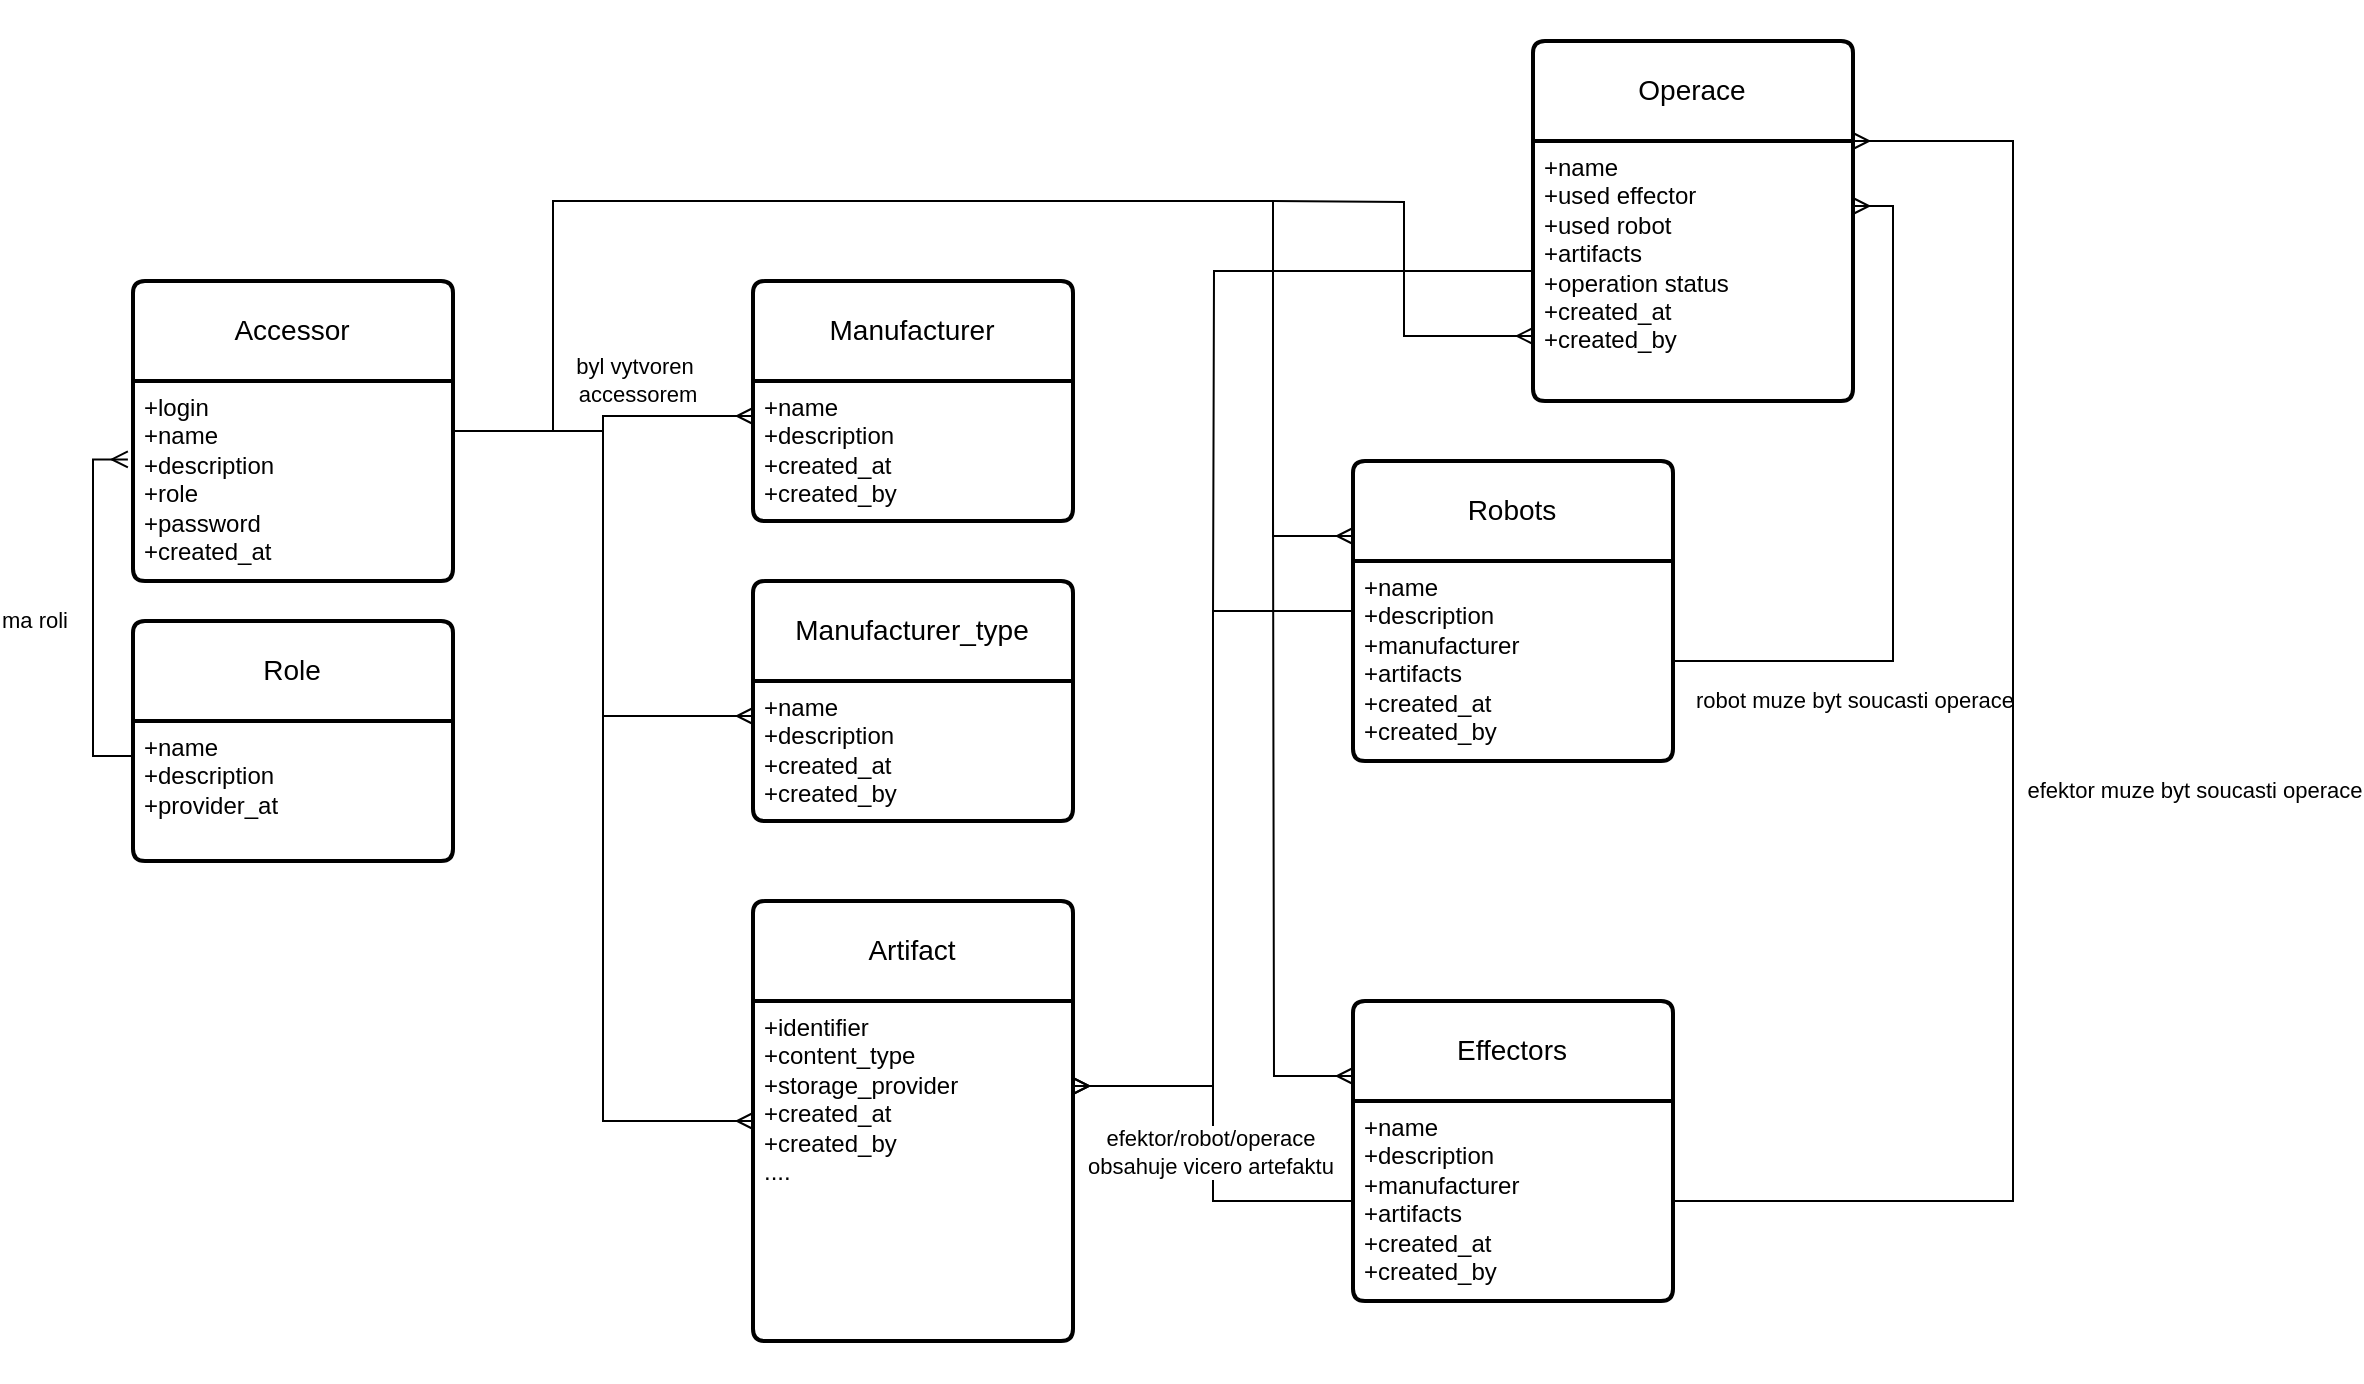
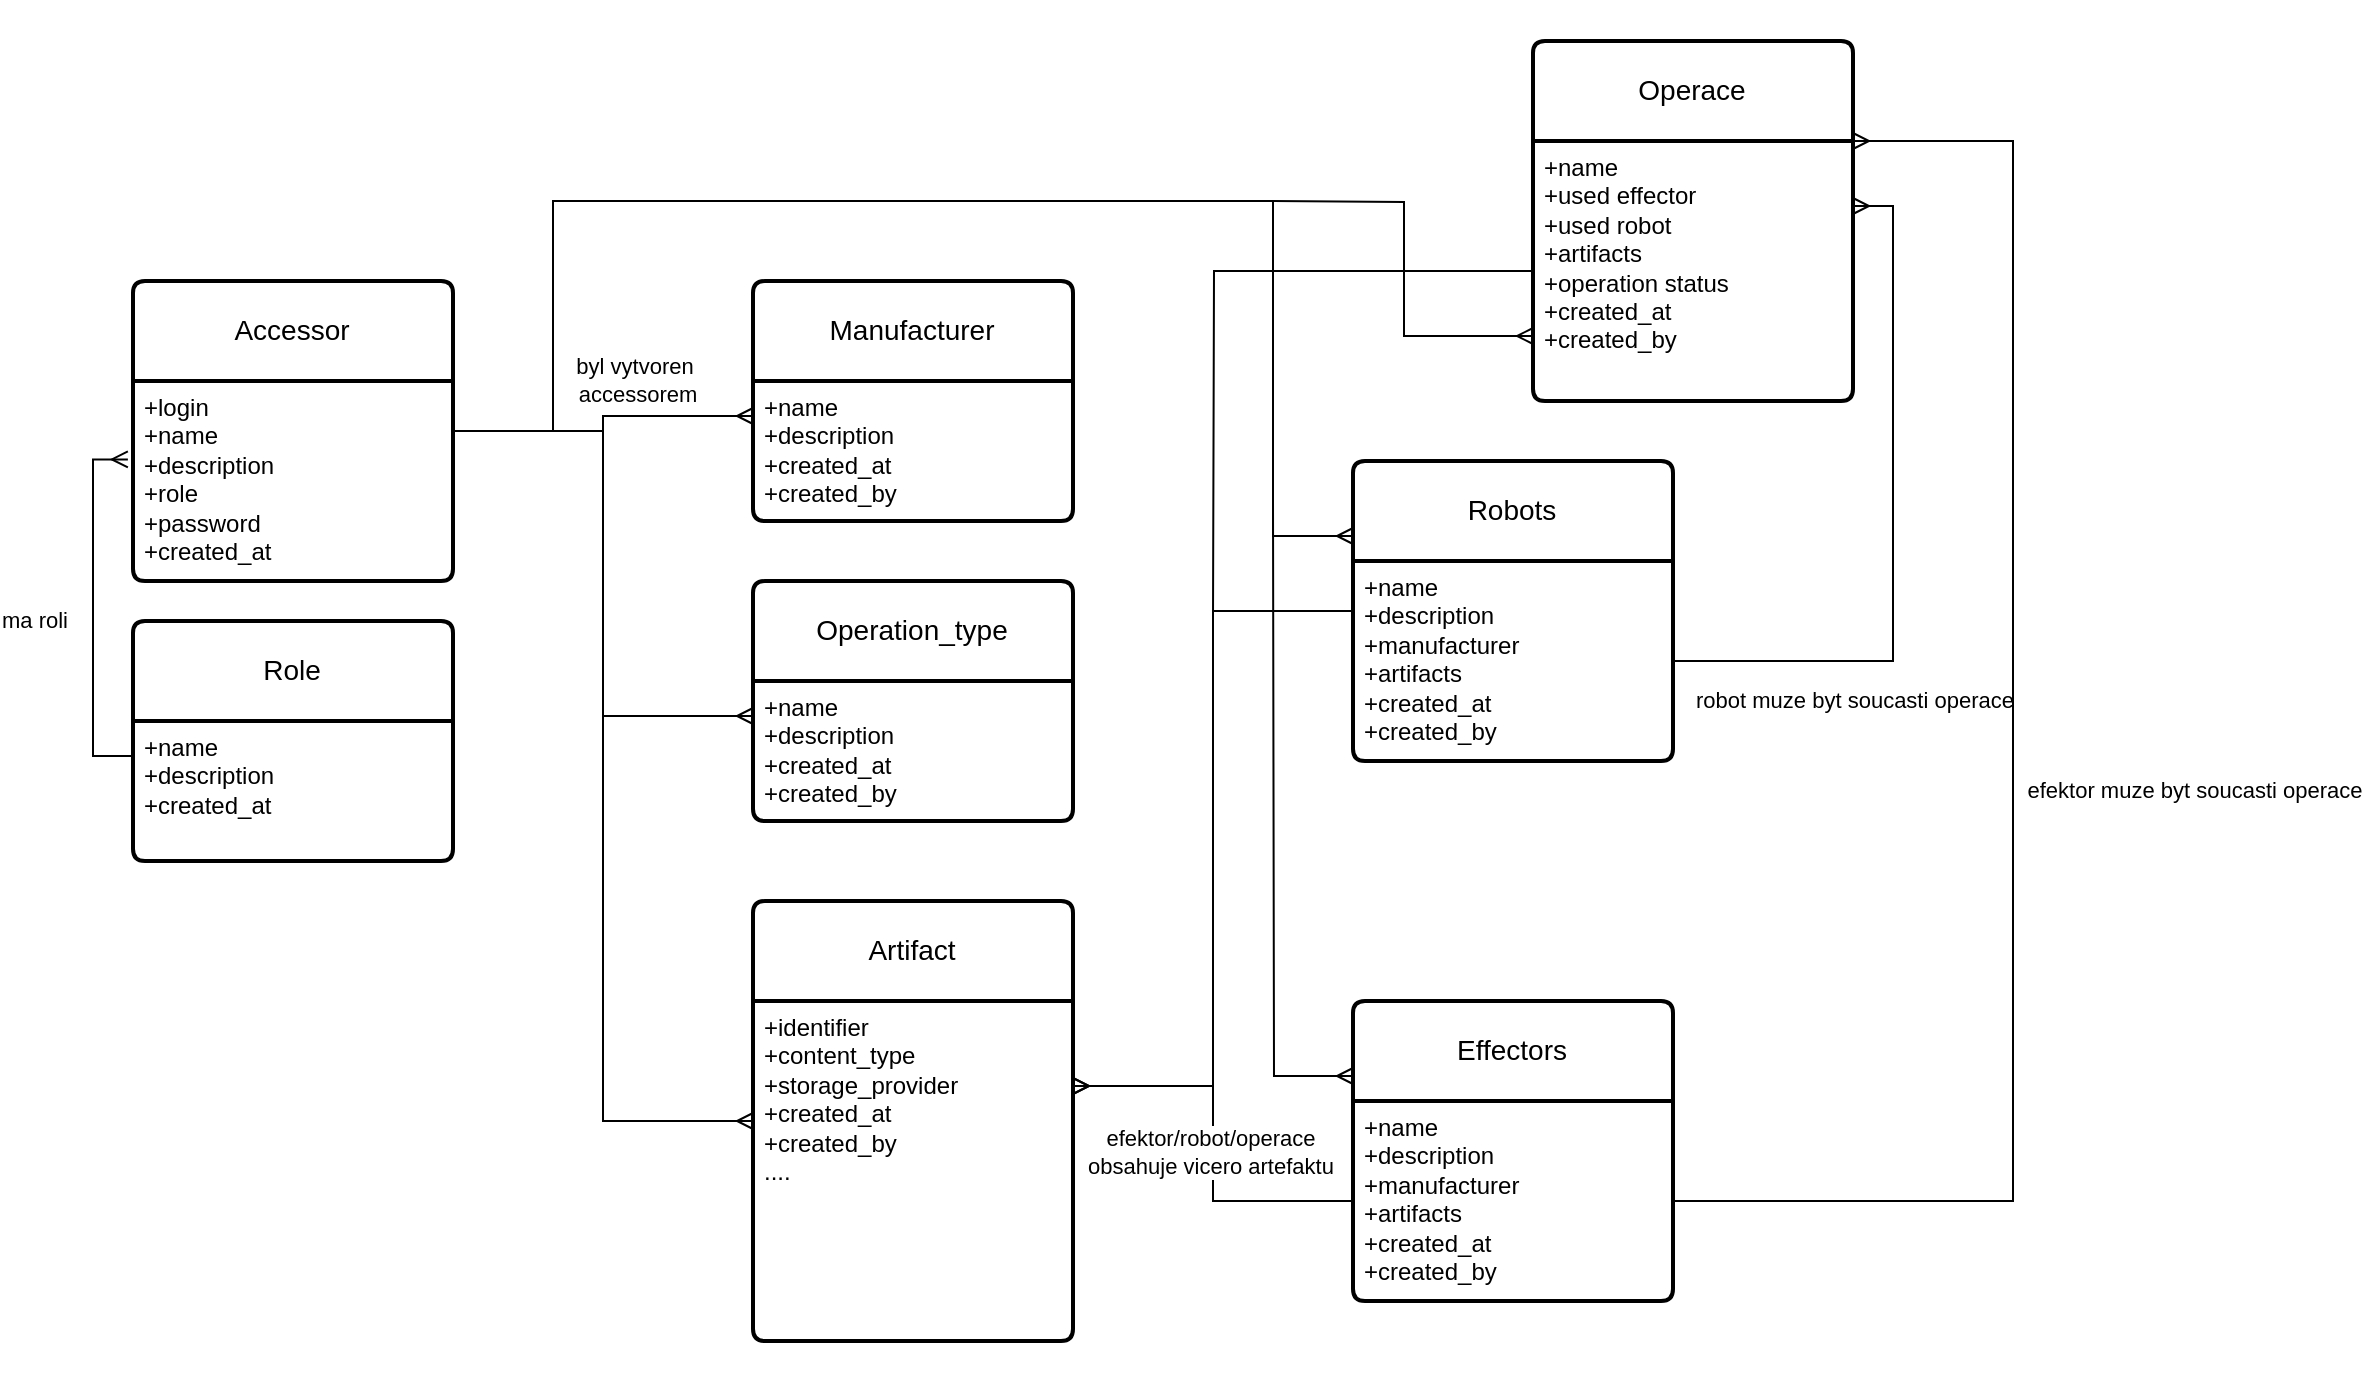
node "Manufacturer_type": label "Manufacturer_type" -> "Operation_type"
node "+name +description +provider_at": label "+name +description +provider_at" -> "+name +description +created_at"
